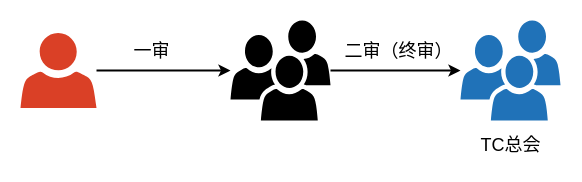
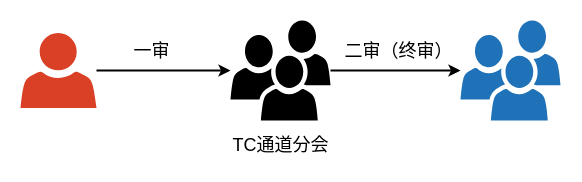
node "TC通道分会": added
node "TC总会": removed
